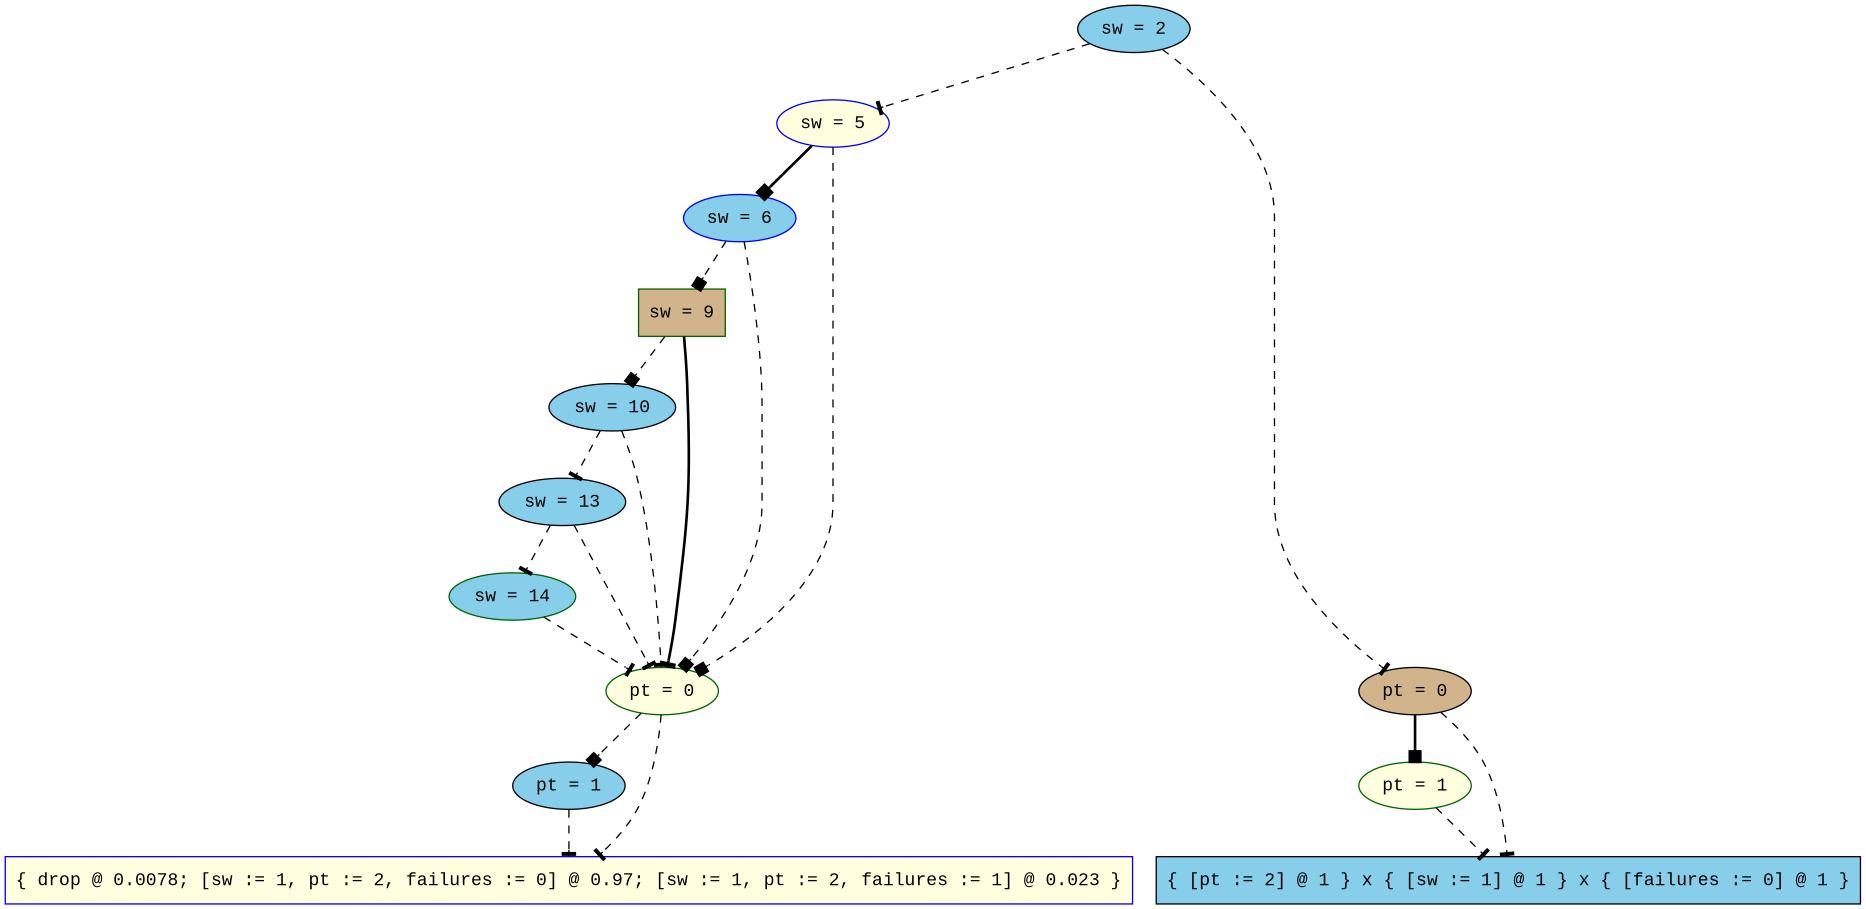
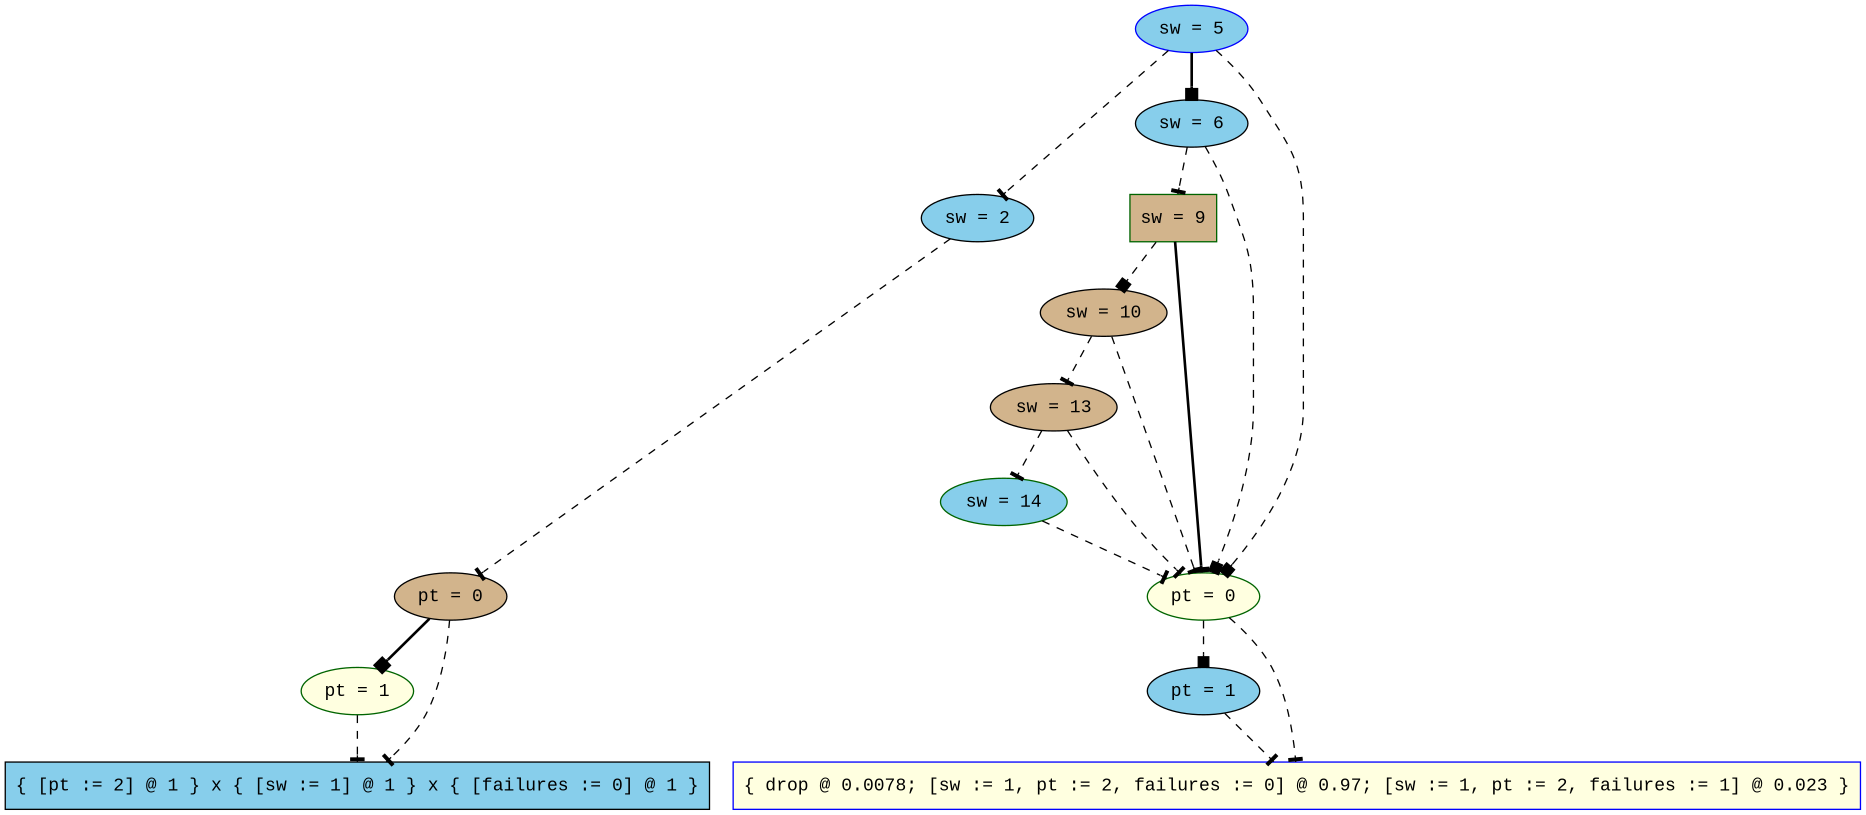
edge "sw = 2" -> "sw = 5": reversed
node "sw = 5": fillcolor lightyellow -> skyblue
node "sw = 6": color blue -> black
edge "sw = 6" -> "sw = 9": arrowhead box -> tee
node "sw = 10": fillcolor skyblue -> tan
node "sw = 13": fillcolor skyblue -> tan
